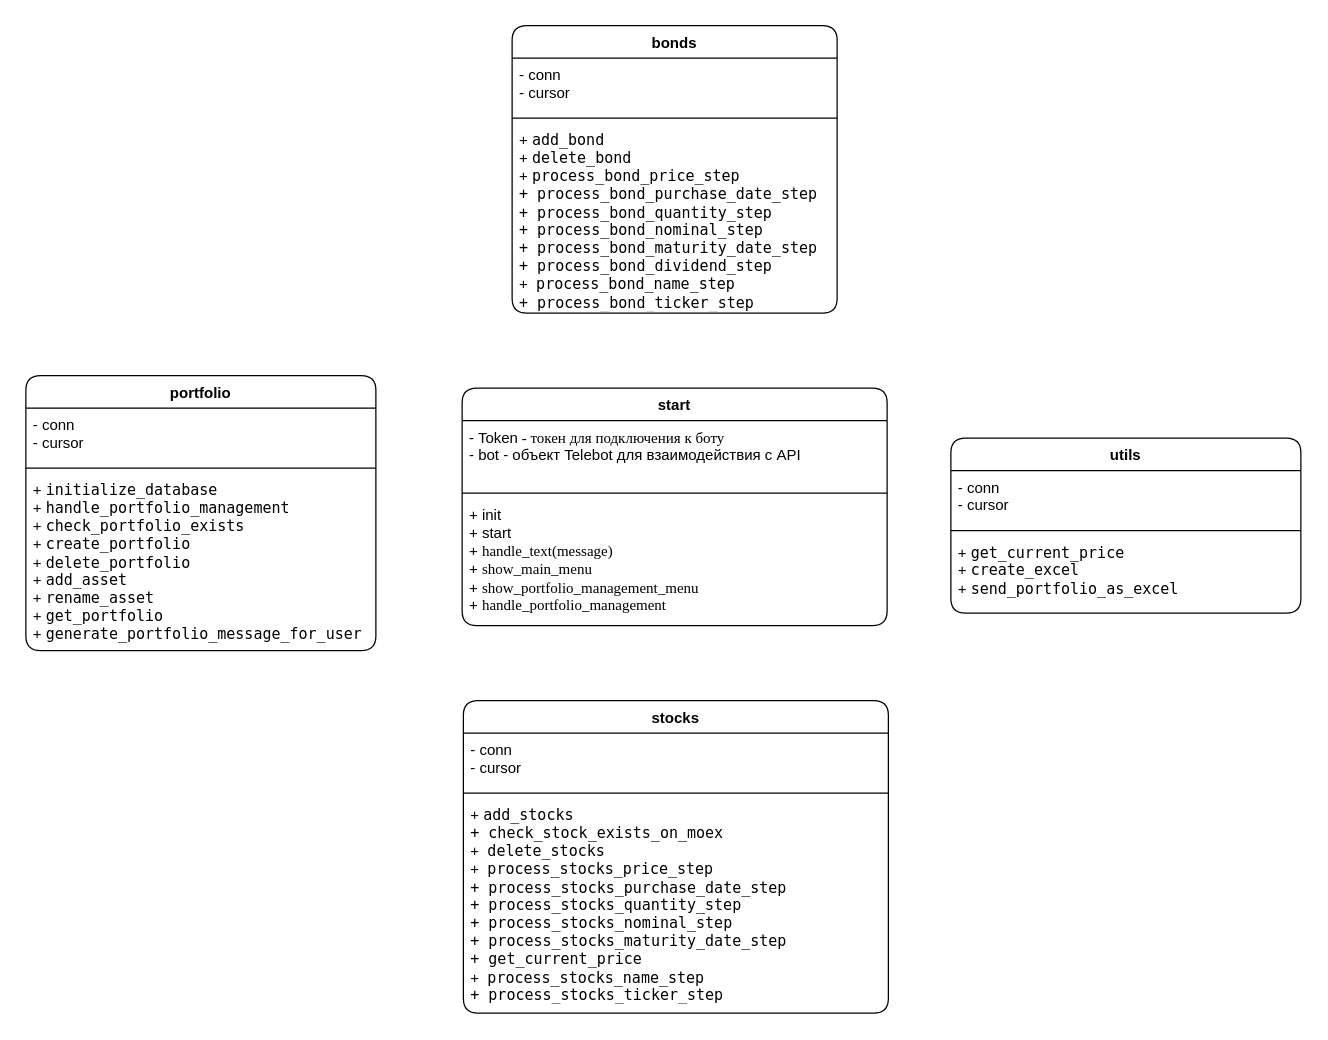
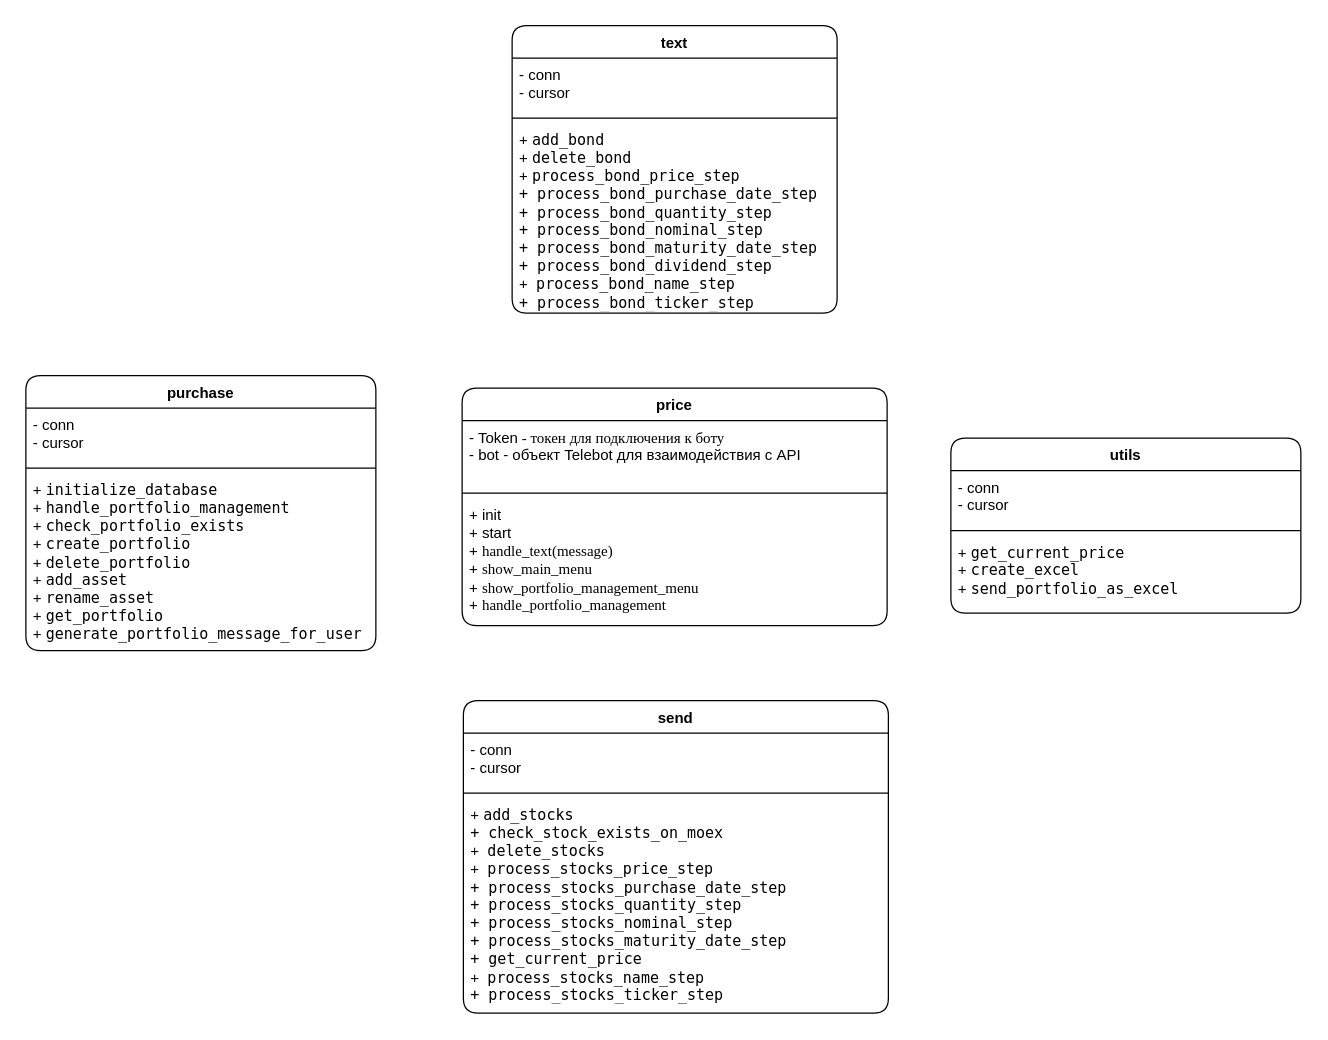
node "bonds": label "bonds" -> "text"
node "portfolio": label "portfolio" -> "purchase"
node "start": label "start" -> "price"
node "stocks": label "stocks" -> "send"
